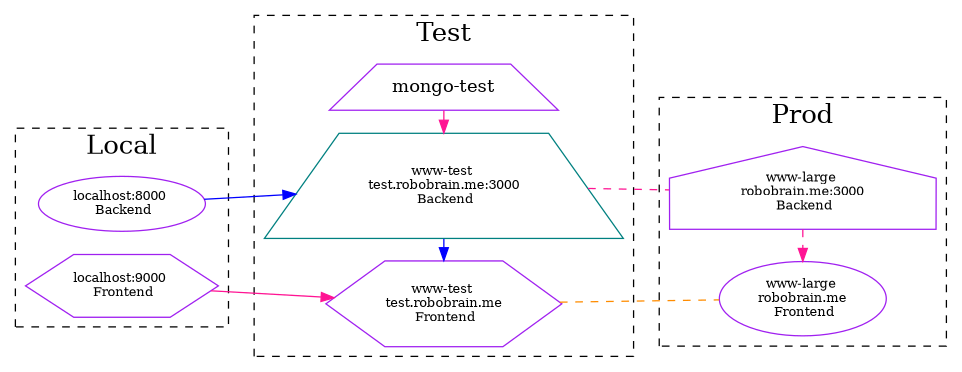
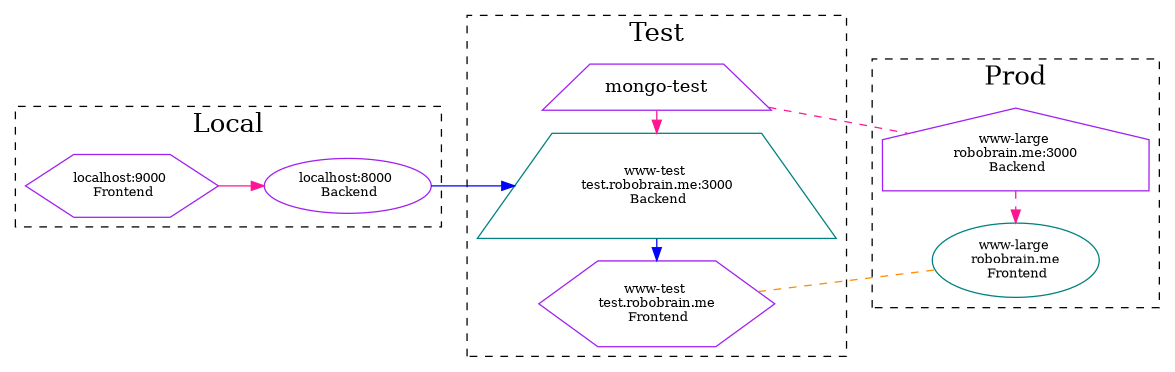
edge "www-test test.robobrain.me:3000 Backend" -- "www-large robobrain.me:3000 Backend": now "mongo-test" -- "www-large robobrain.me:3000 Backend"
edge "localhost:9000 Frontend" -> "www-test test.robobrain.me Frontend": now "localhost:9000 Frontend" -> "localhost:8000 Backend"
node "www-large robobrain.me Frontend": color purple -> teal
